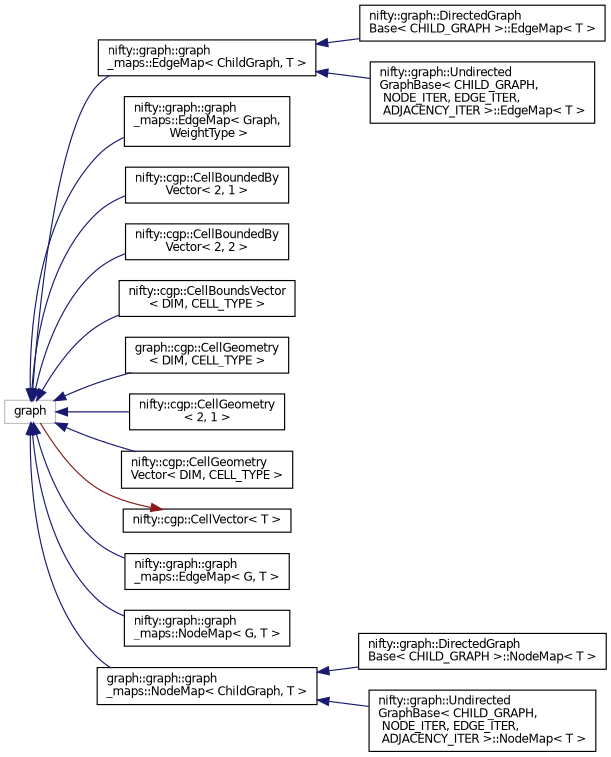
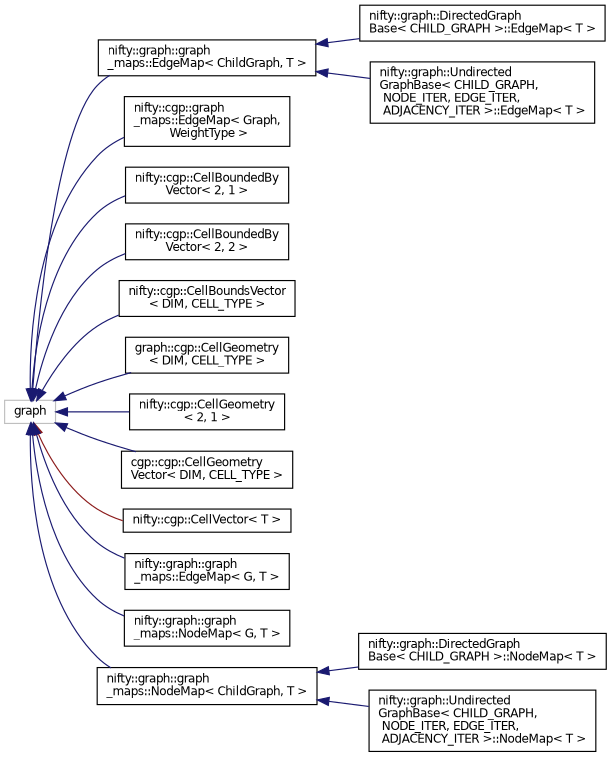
node "nifty::graph::graph _maps::EdgeMap< Graph, WeightType >": label "nifty::graph::graph _maps::EdgeMap< Graph, WeightType >" -> "nifty::cgp::graph _maps::EdgeMap< Graph, WeightType >"
node "nifty::cgp::CellGeometry Vector< DIM, CELL_TYPE >": label "nifty::cgp::CellGeometry Vector< DIM, CELL_TYPE >" -> "cgp::cgp::CellGeometry Vector< DIM, CELL_TYPE >"
edge "graph" -> "nifty::cgp::CellVector< T >": reversed
node "graph::graph::graph _maps::NodeMap< ChildGraph, T >": label "graph::graph::graph _maps::NodeMap< ChildGraph, T >" -> "nifty::graph::graph _maps::NodeMap< ChildGraph, T >"
